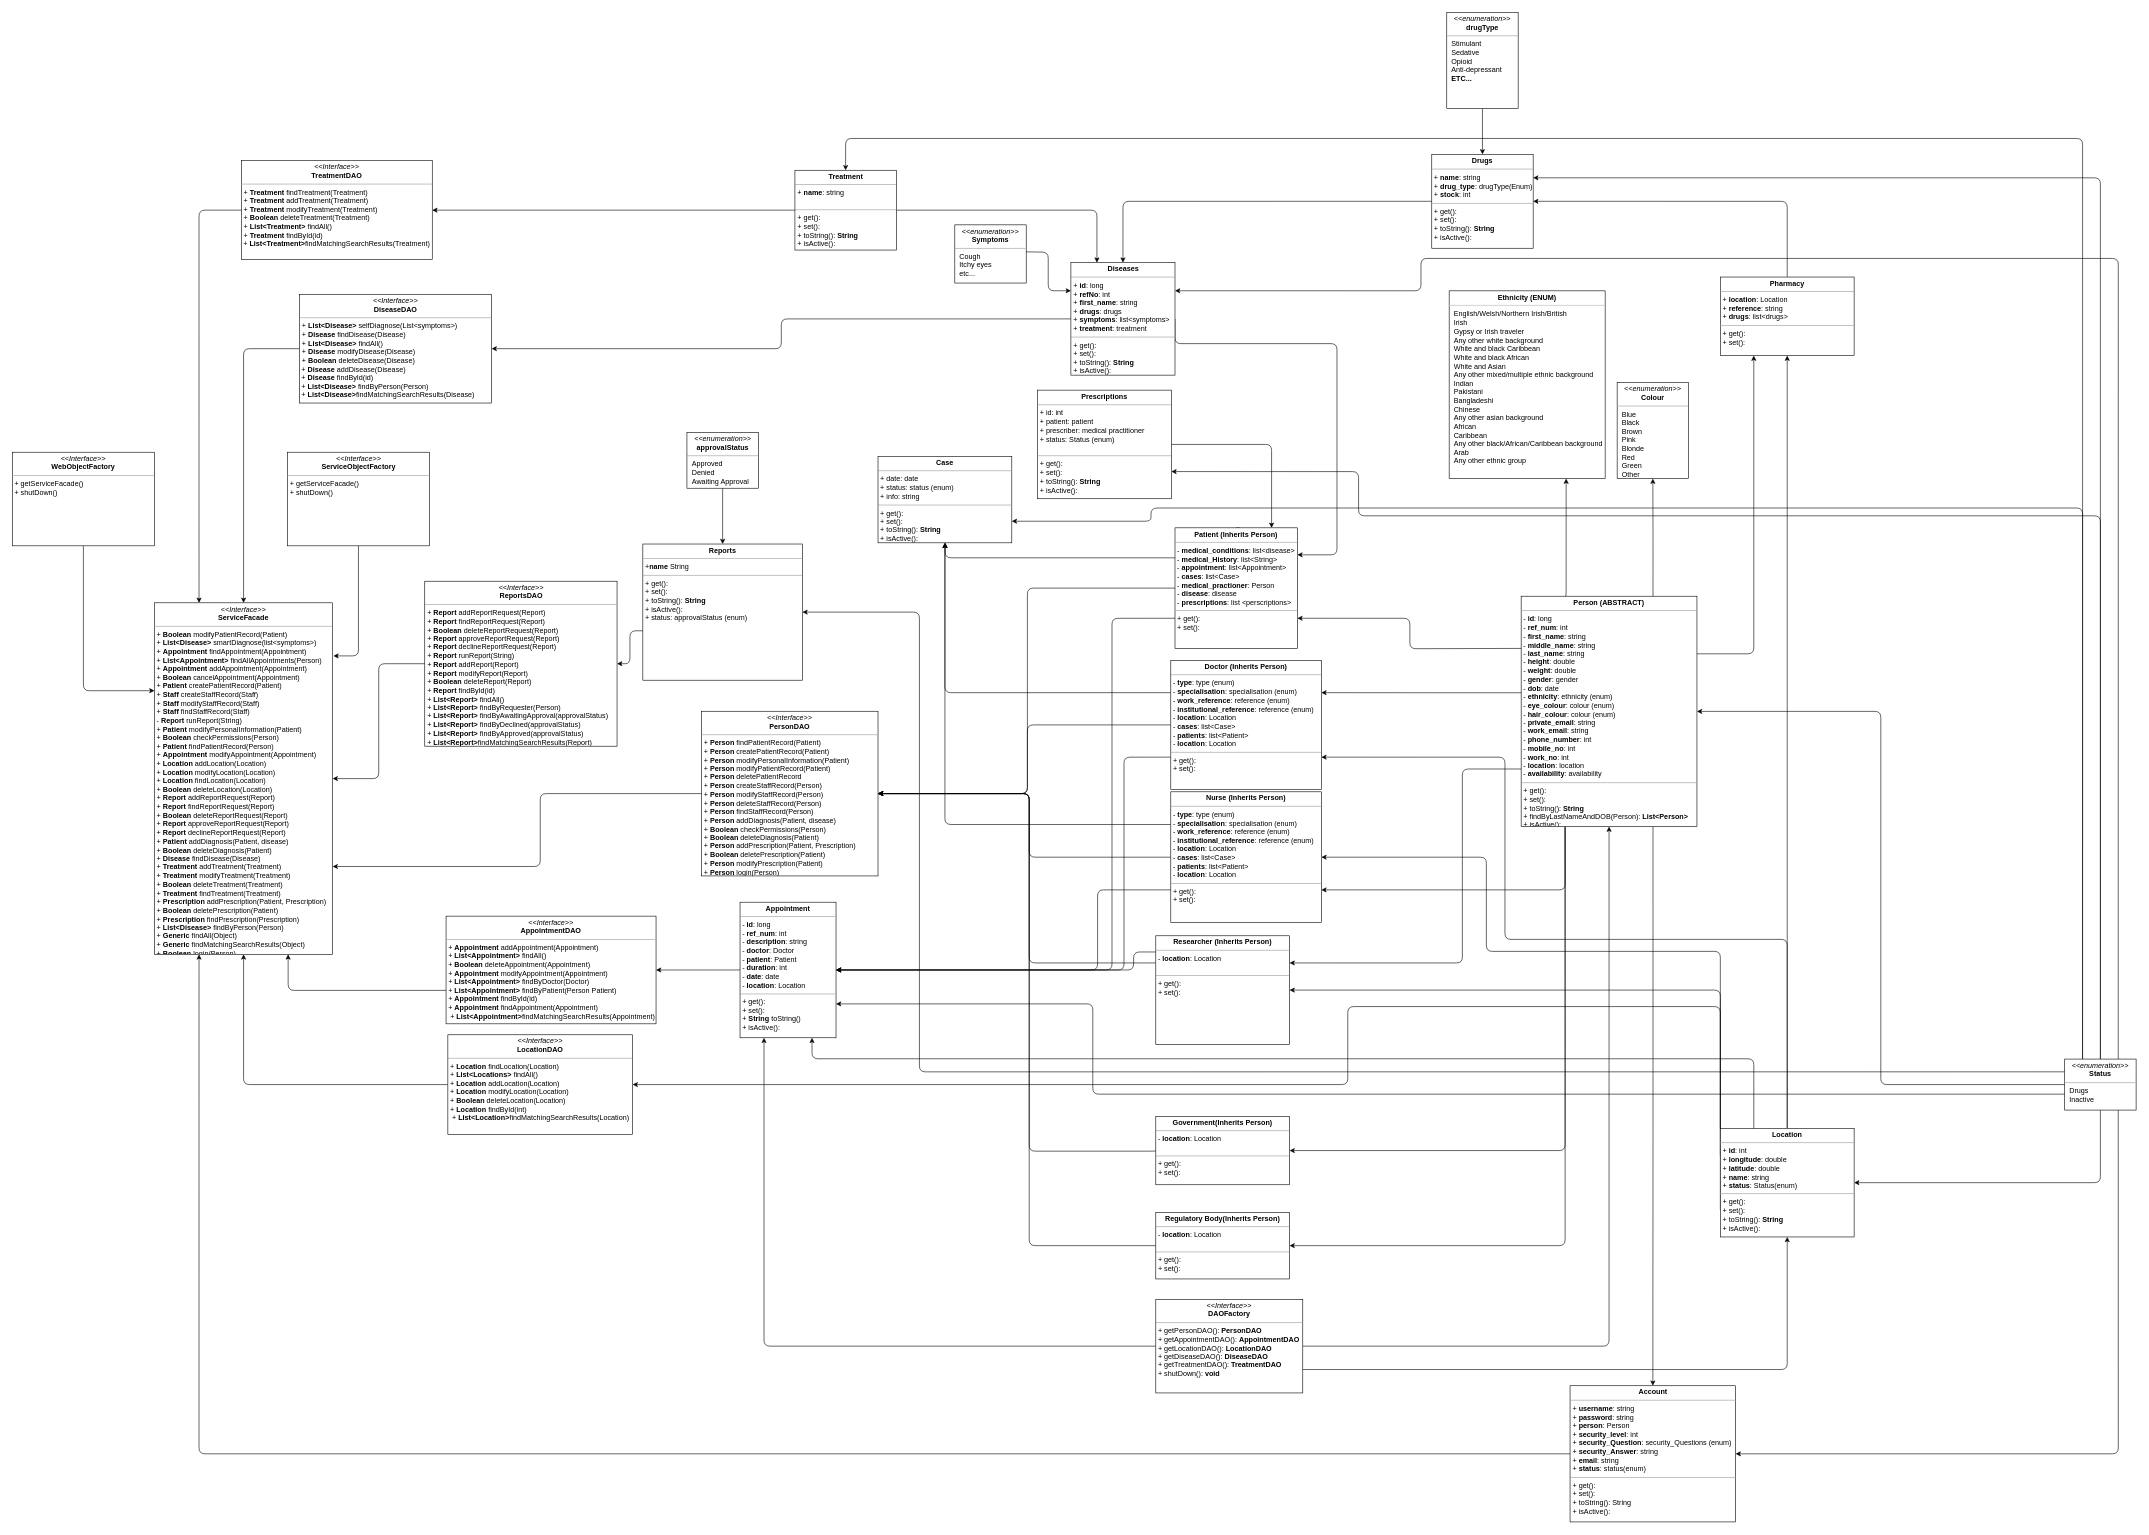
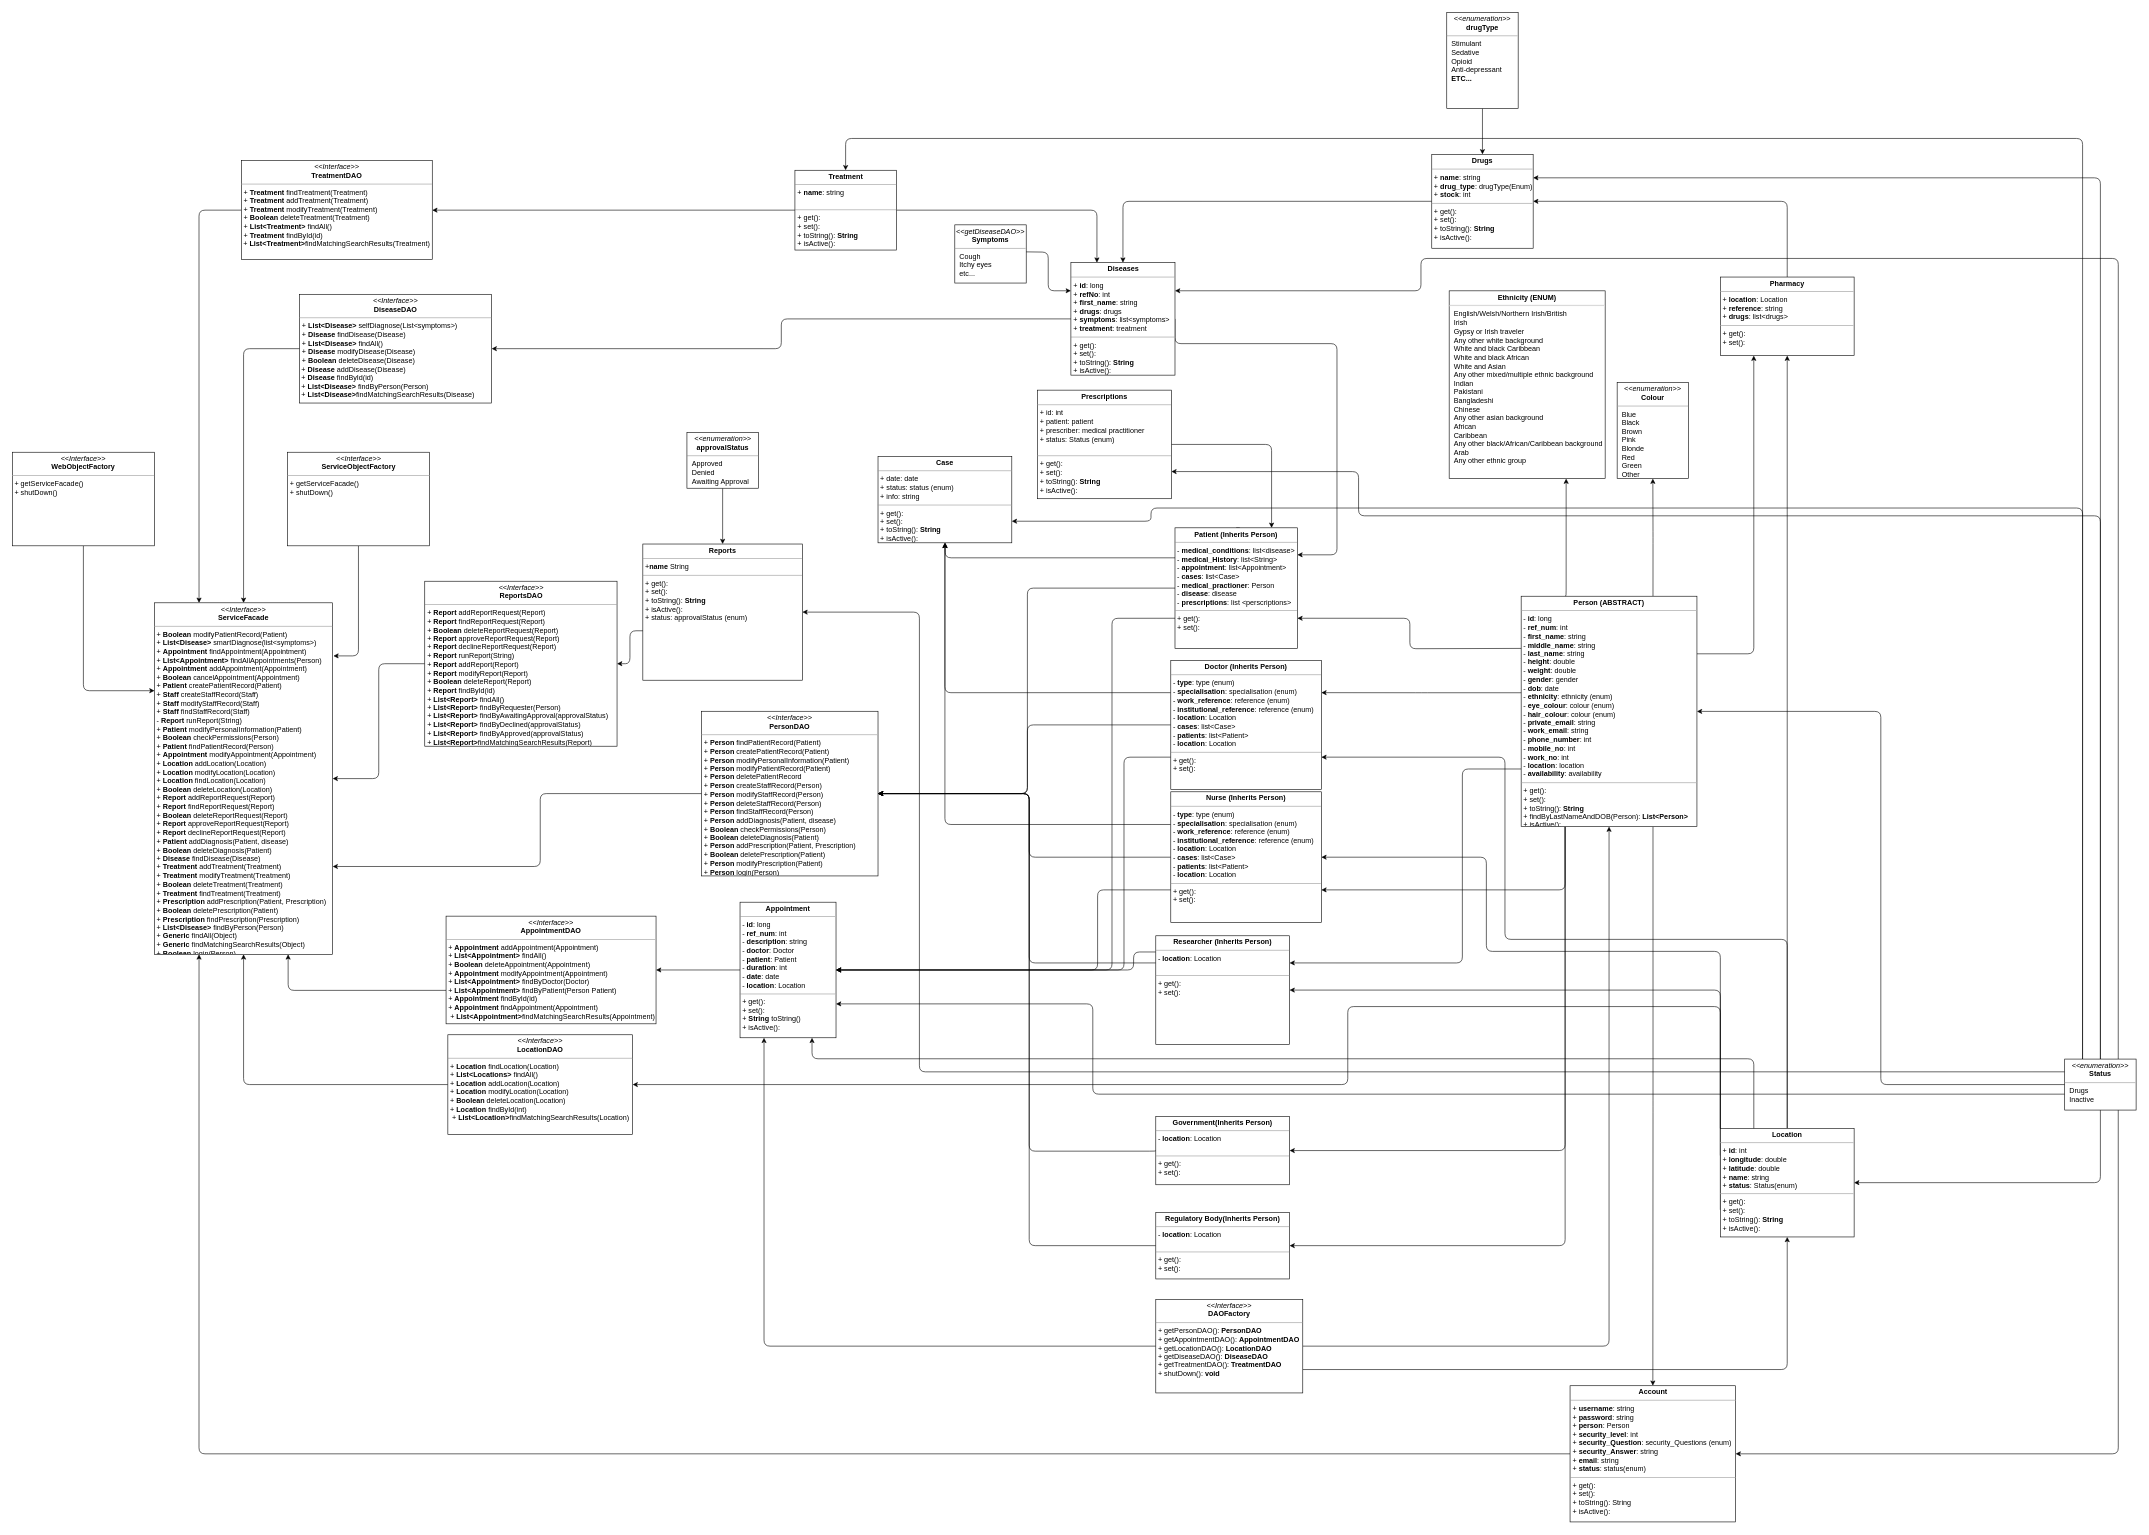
node "<<enumeration>> Symptoms Cough Itchy eyes etc...": label "<<enumeration>> Symptoms Cough Itchy eyes etc..." -> "<<getDiseaseDAO>> Symptoms Cough Itchy eyes etc..."
